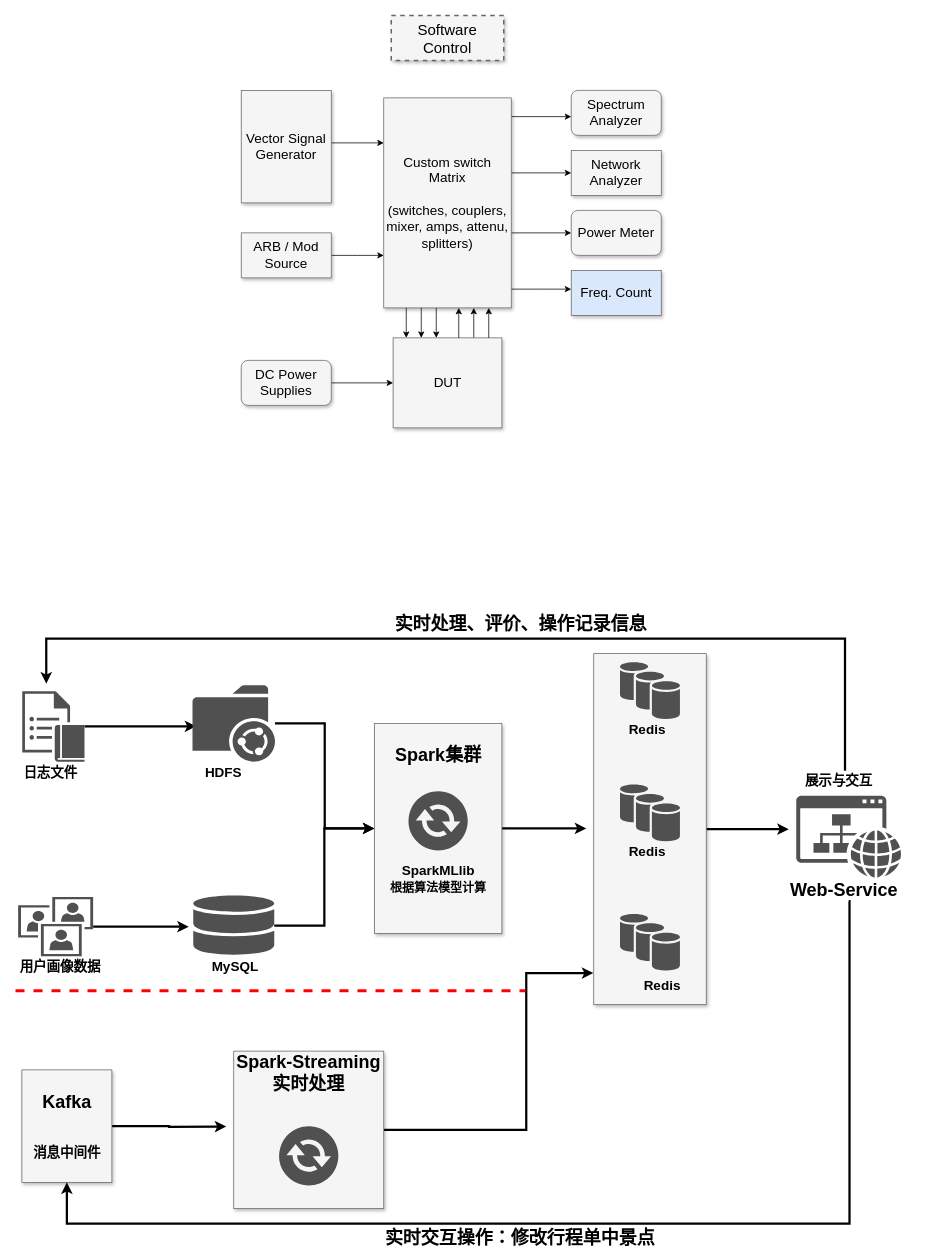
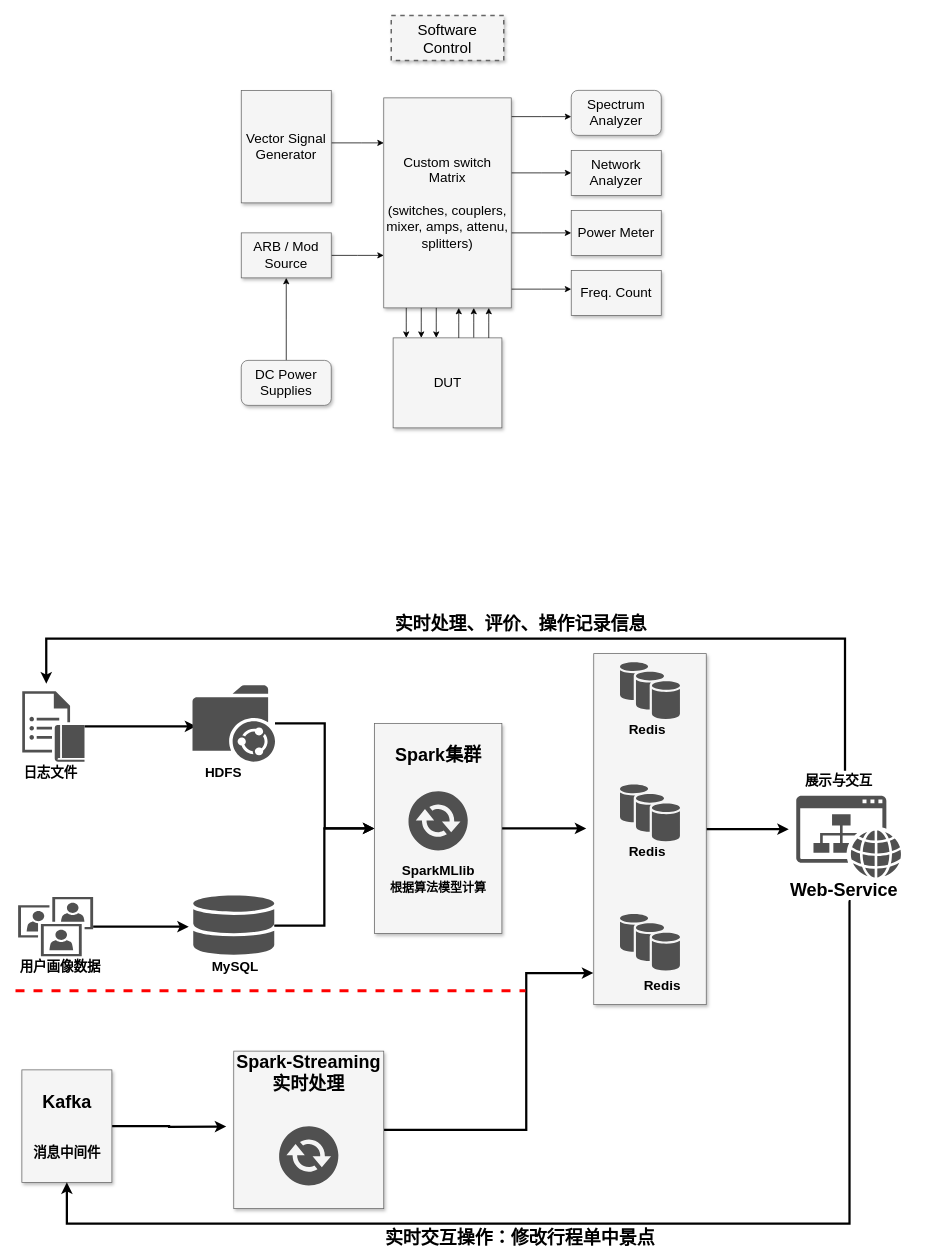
node "Power Meter": shape rounded rectangle -> rectangle
node "Freq. Count": fillcolor #dae8fc -> #f5f5f5
edge "DC Power Supplies" -> "DUT": now "DC Power Supplies" -> "ARB / Mod Source"
